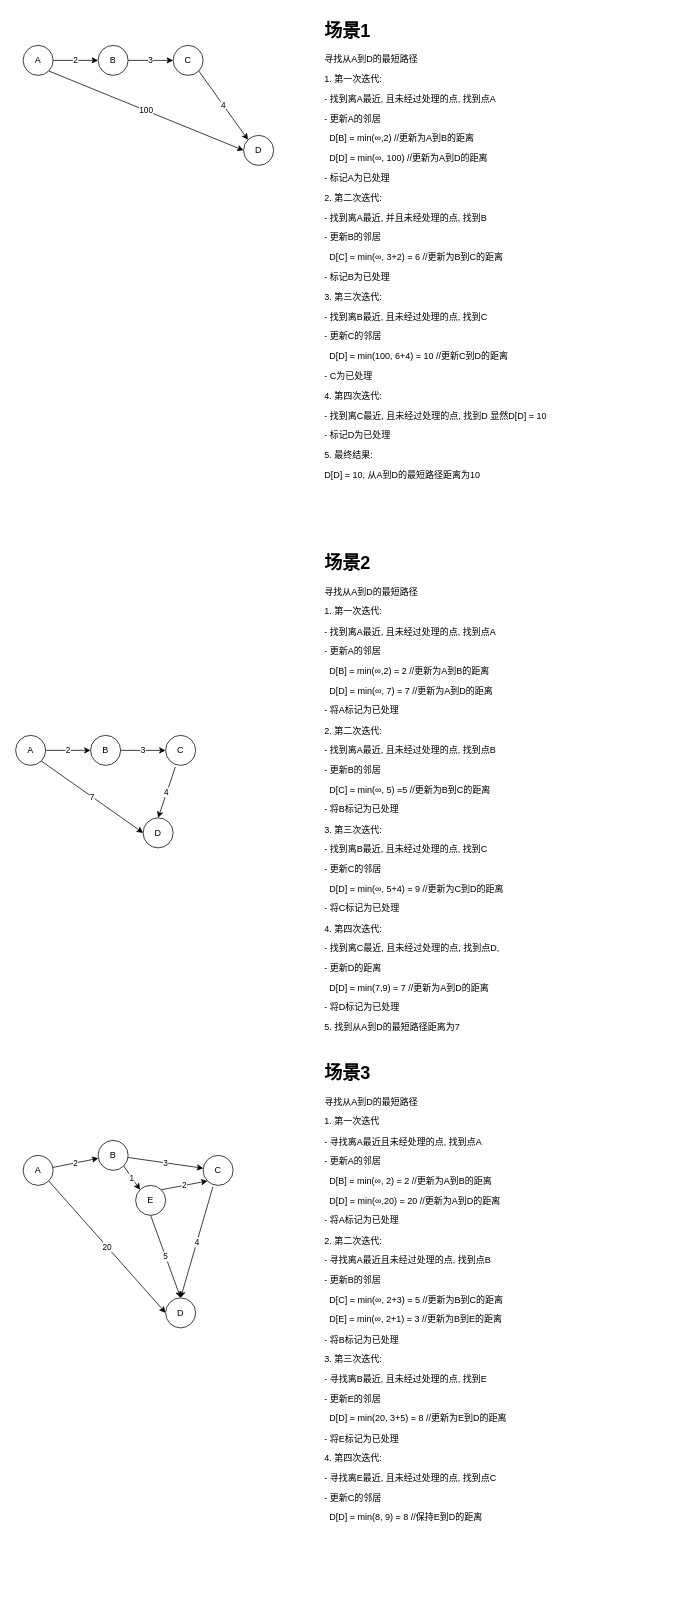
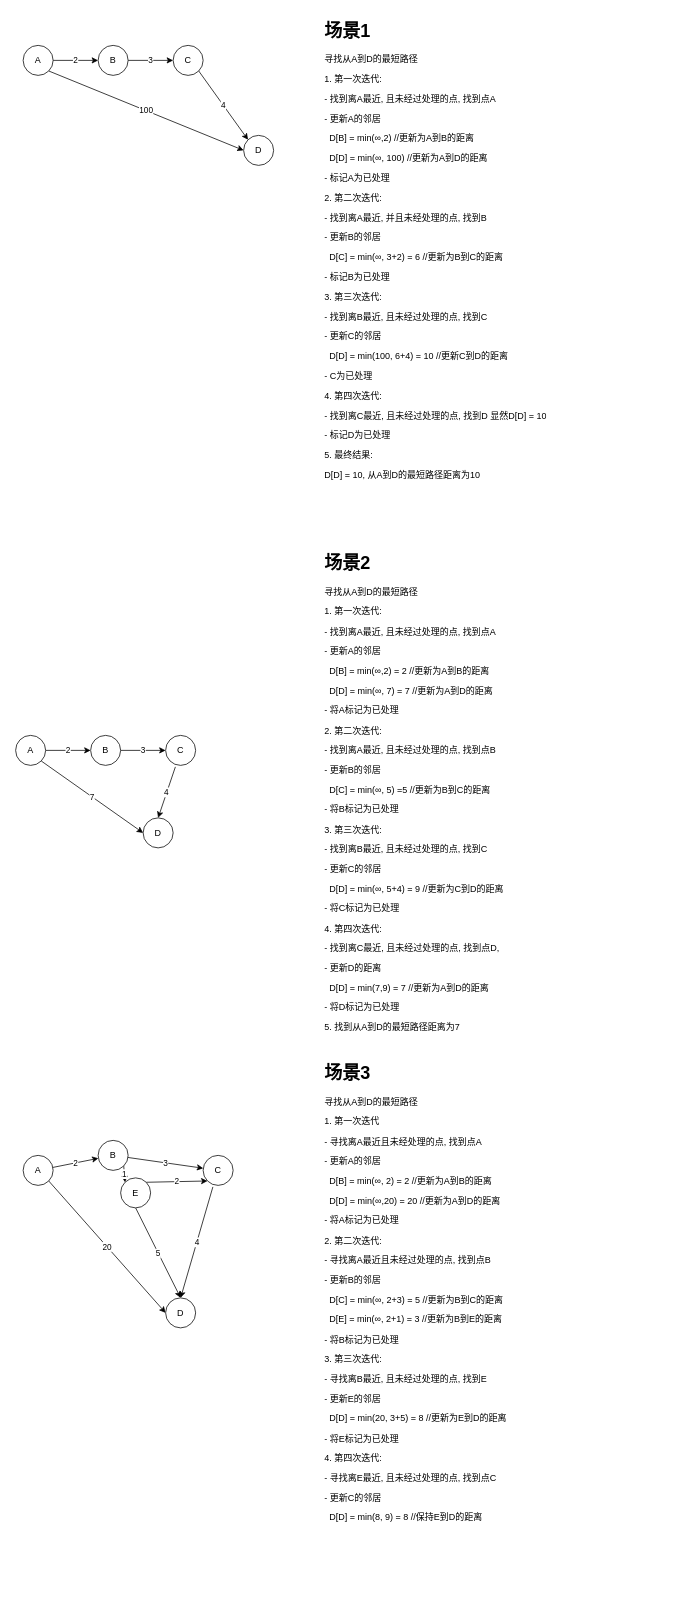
node "E": moved (150, 1200) -> (135, 1193)
